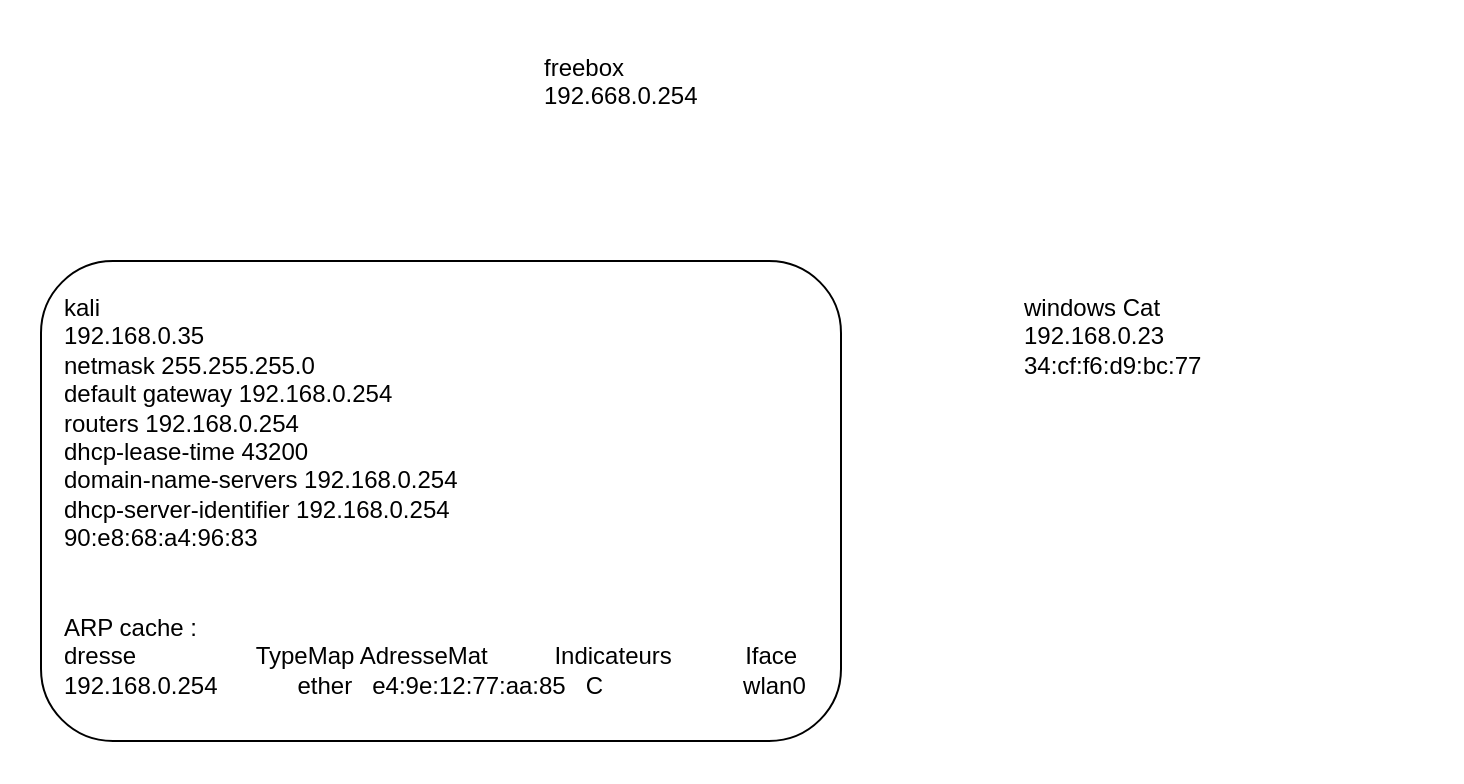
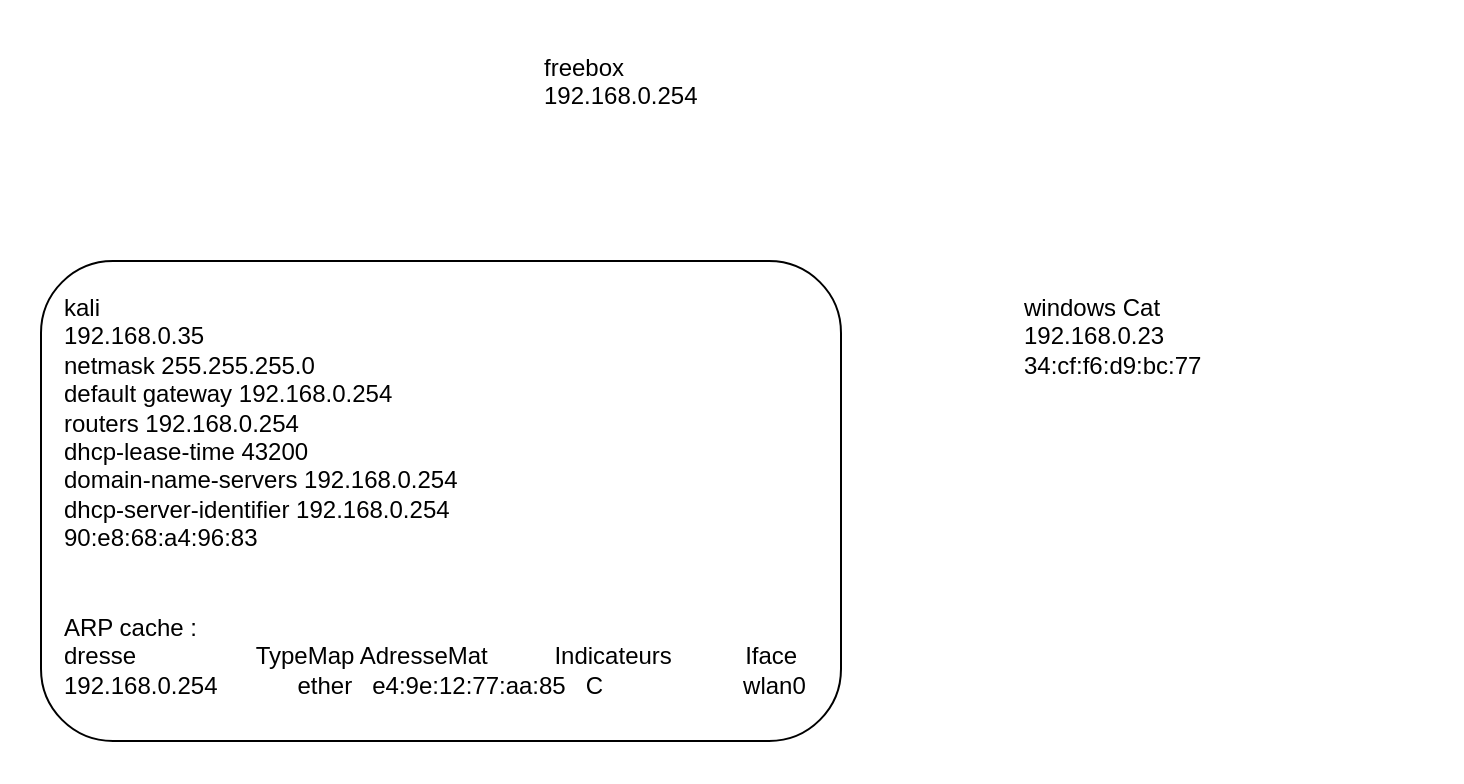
node "freebox 192.668.0.254": label "freebox 192.668.0.254" -> "freebox 192.168.0.254"
